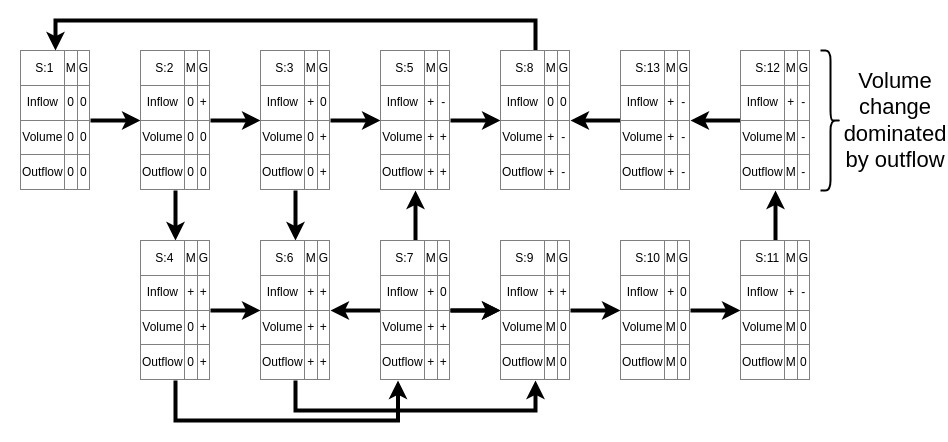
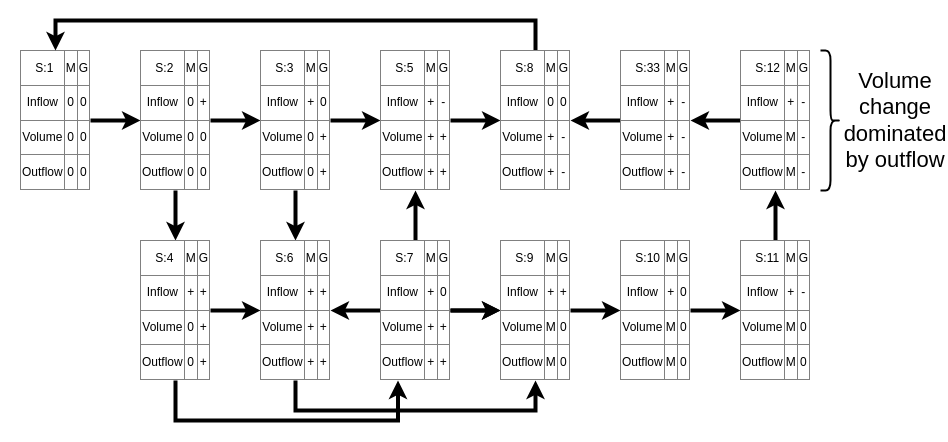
node "S:13 M G Inflow + - Volume + - Outflow + -": label "S:13 M G Inflow + - Volume + - Outflow + -" -> "S:33 M G Inflow + - Volume + - Outflow + -"
